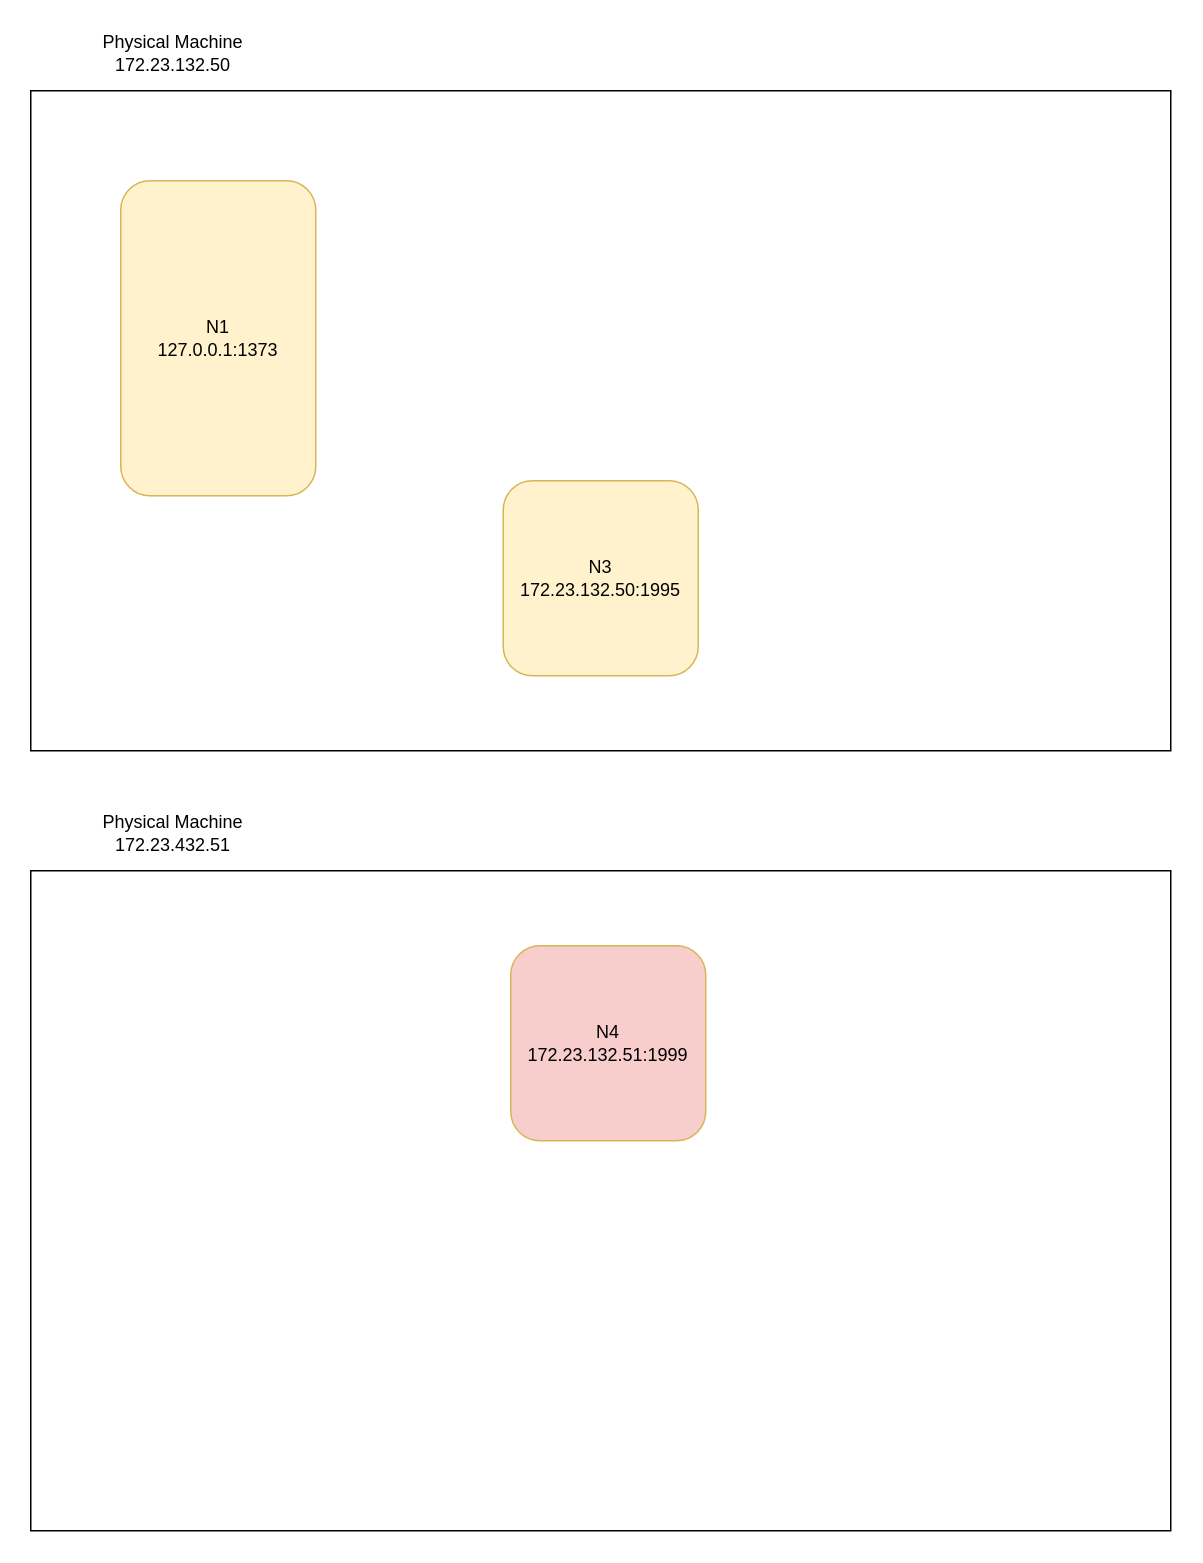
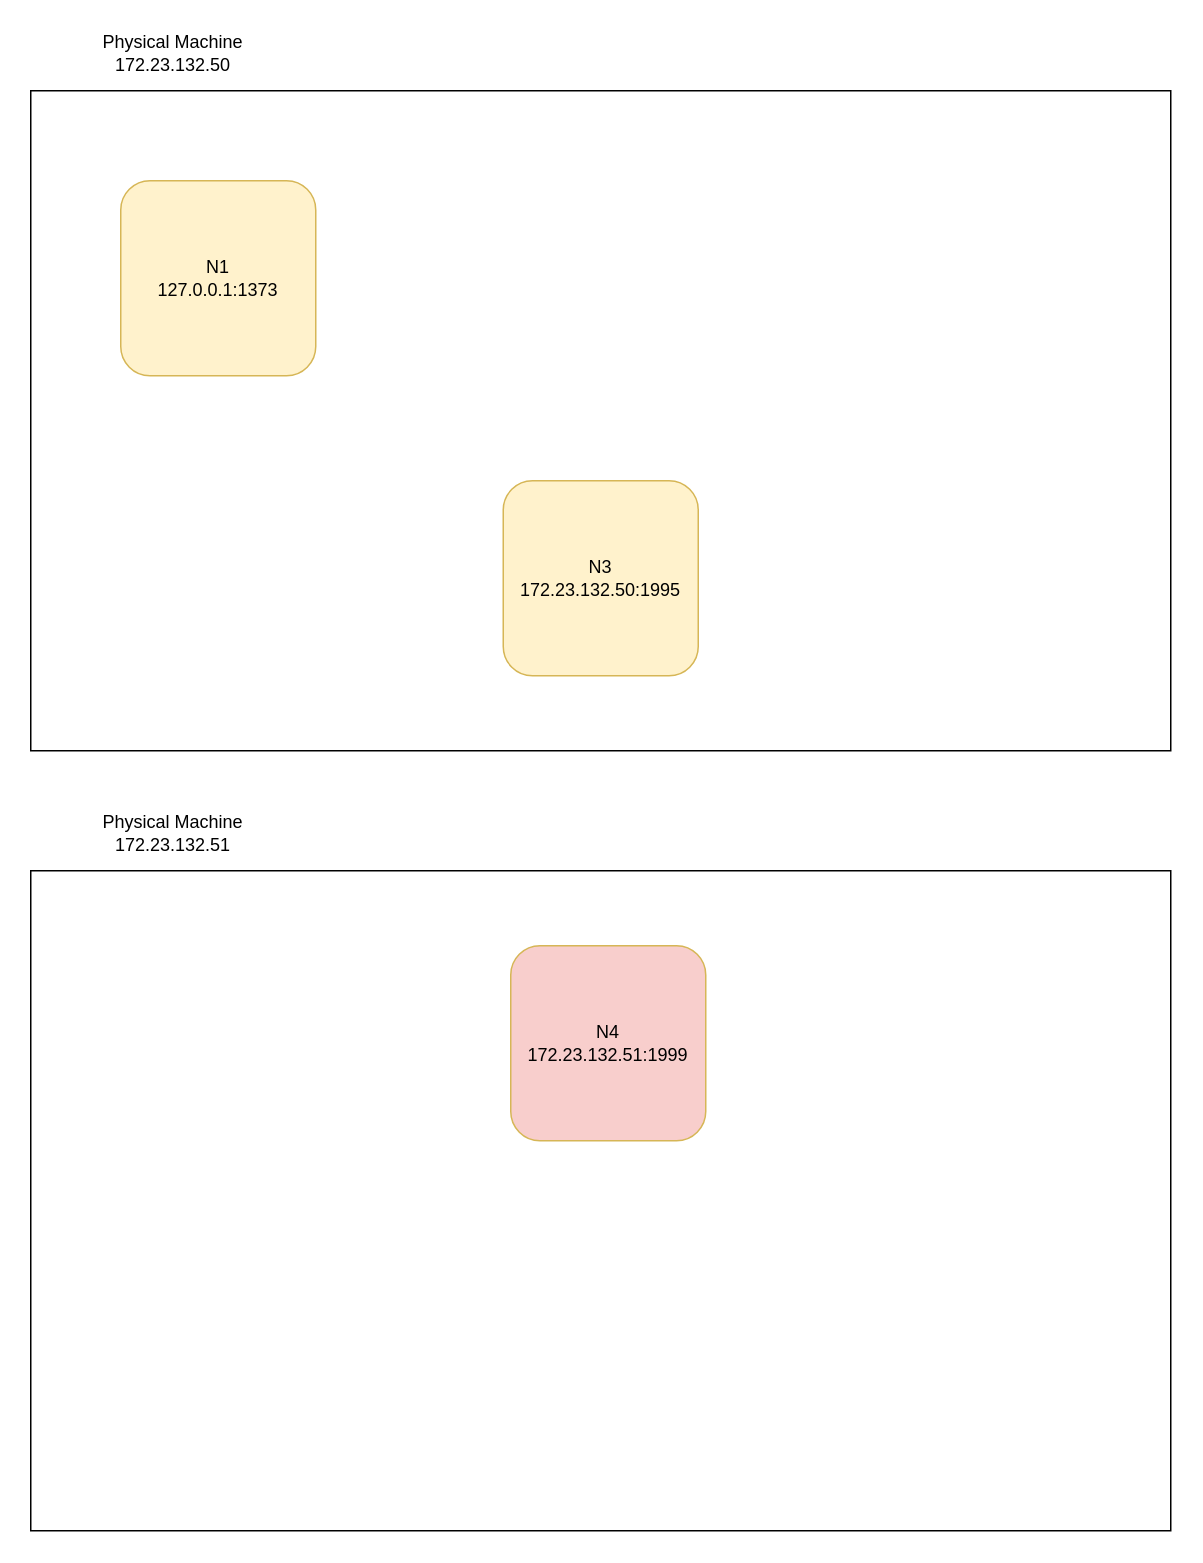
node "N1 127.0.0.1:1373": size 195x315 -> 195x195
node "Physical Machine 172.23.432.51": label "Physical Machine 172.23.432.51" -> "Physical Machine 172.23.132.51"
